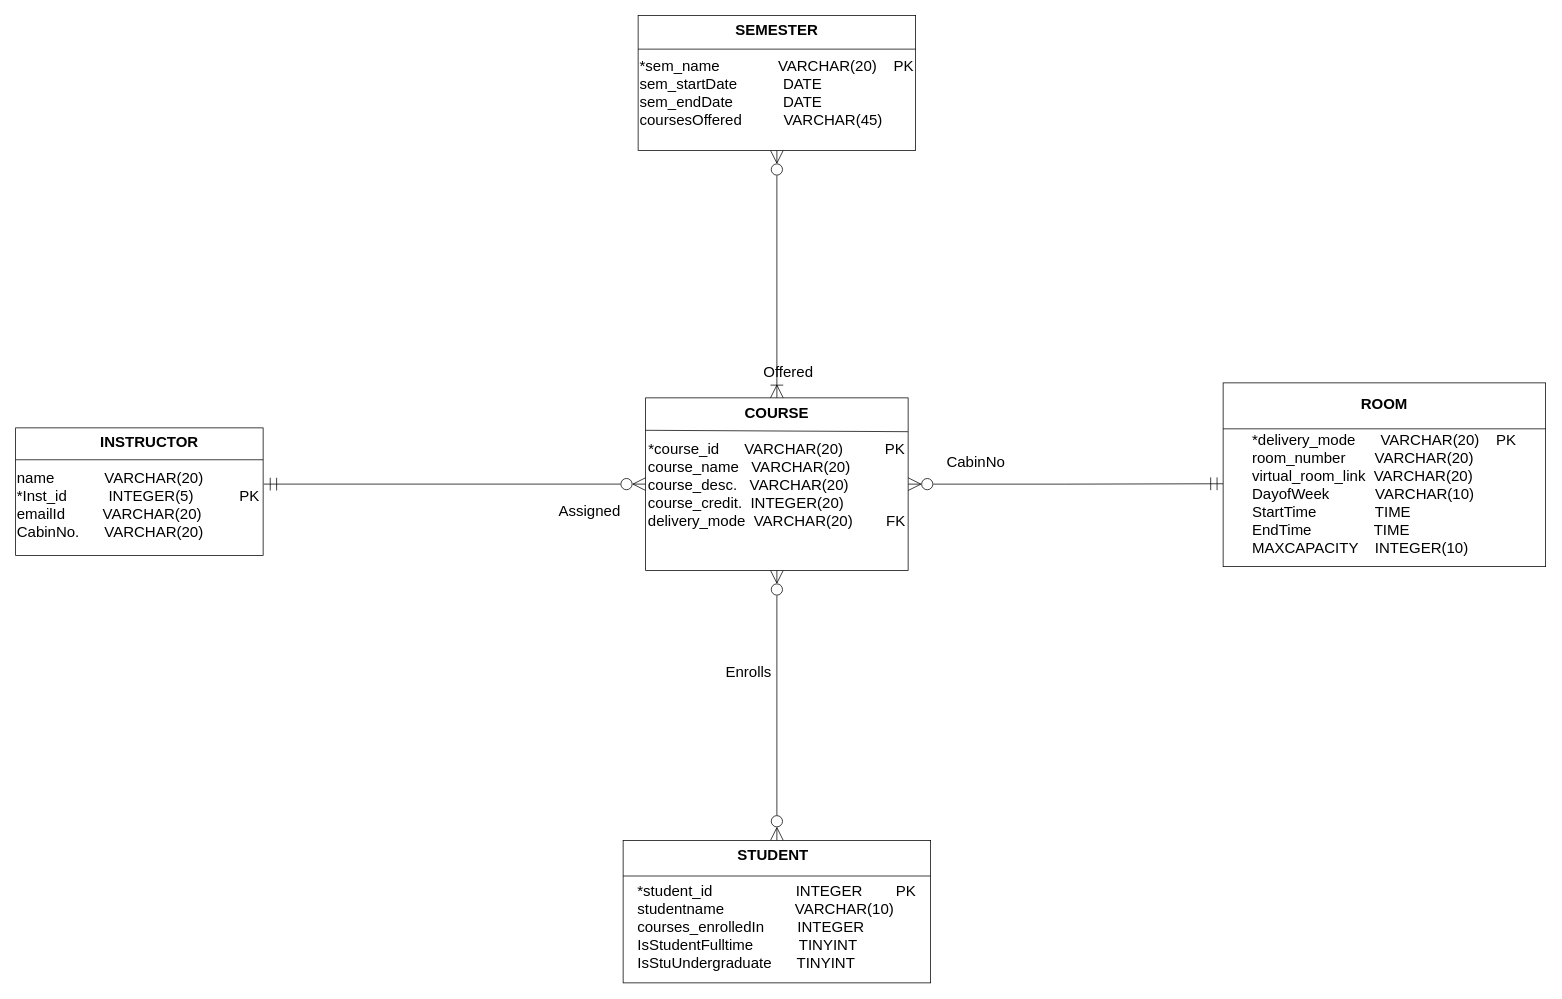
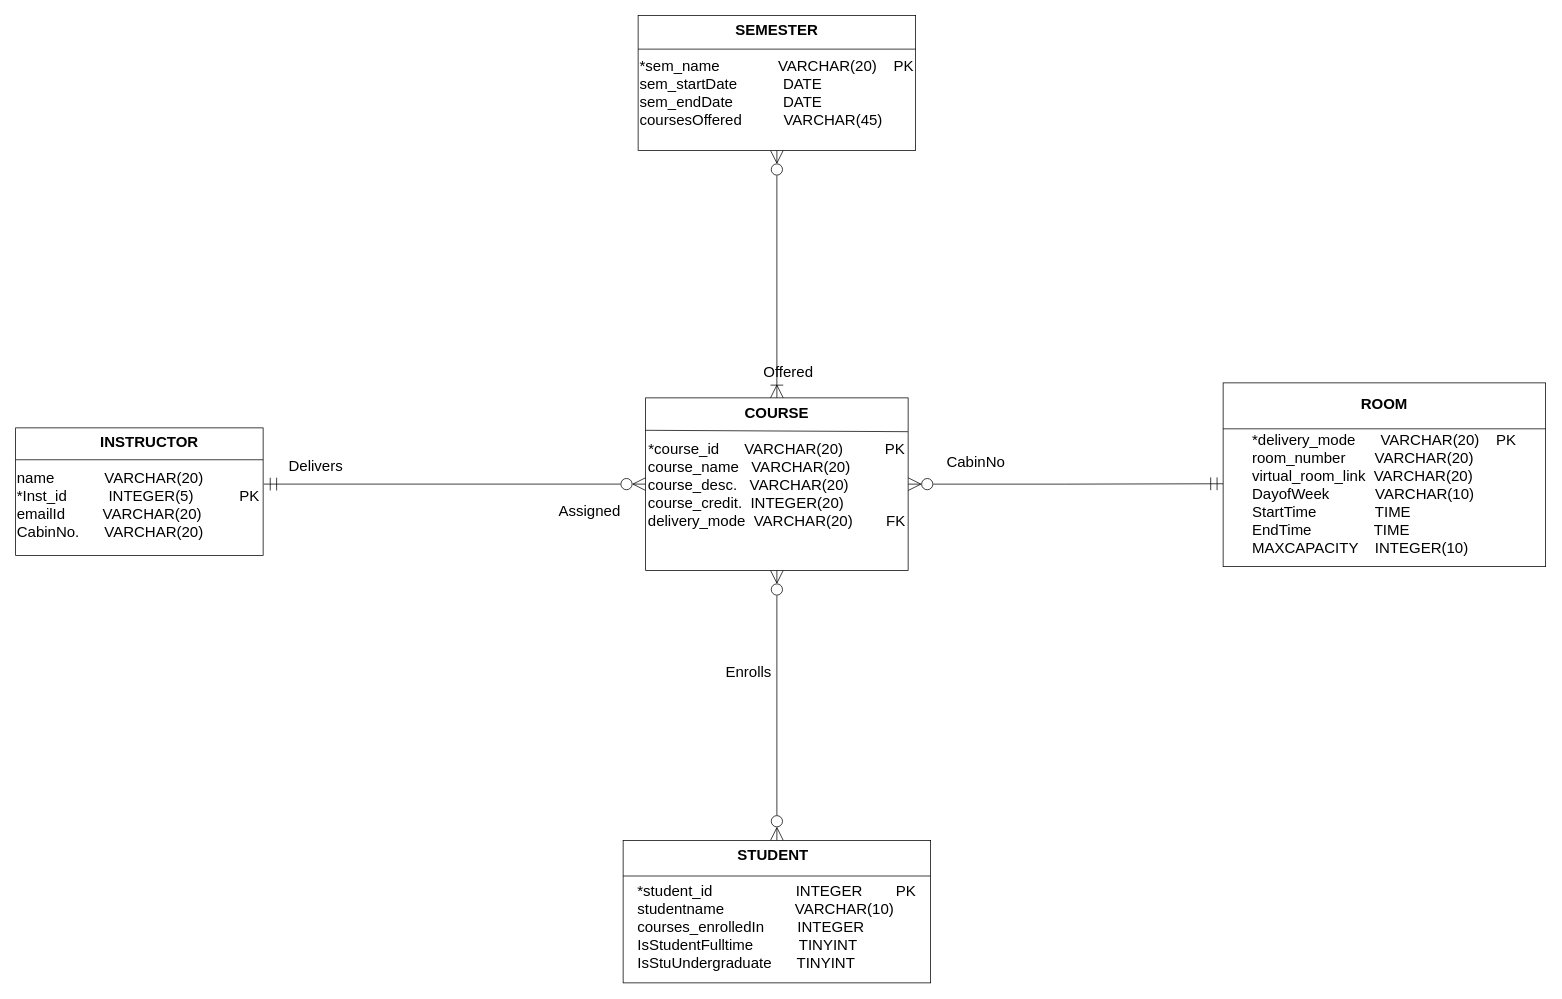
node "Delivers": added
